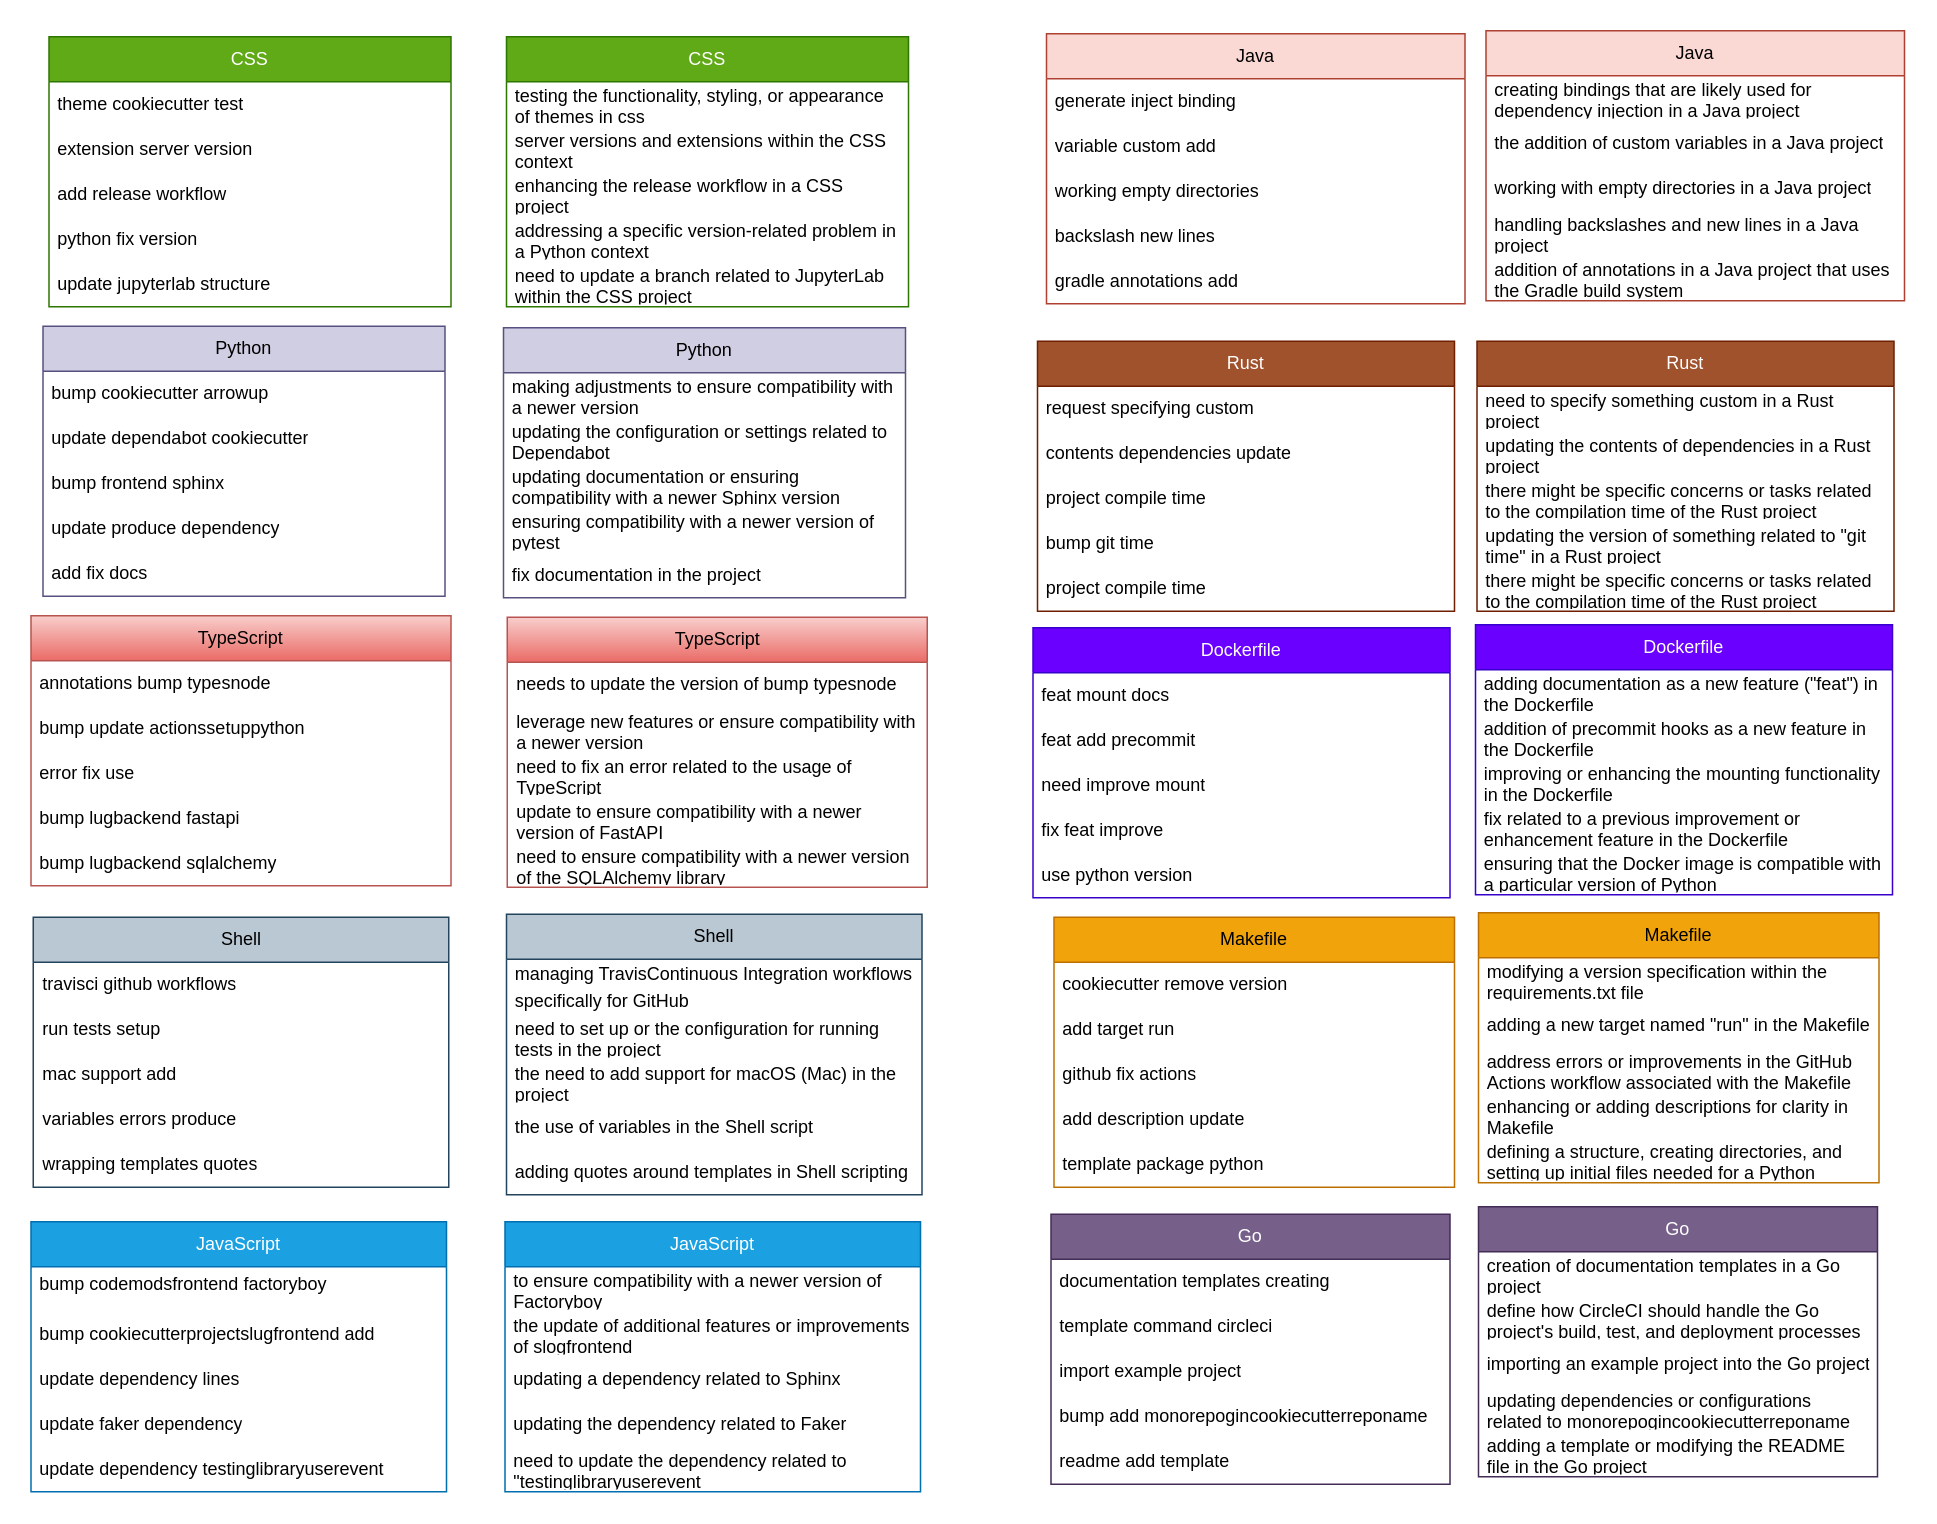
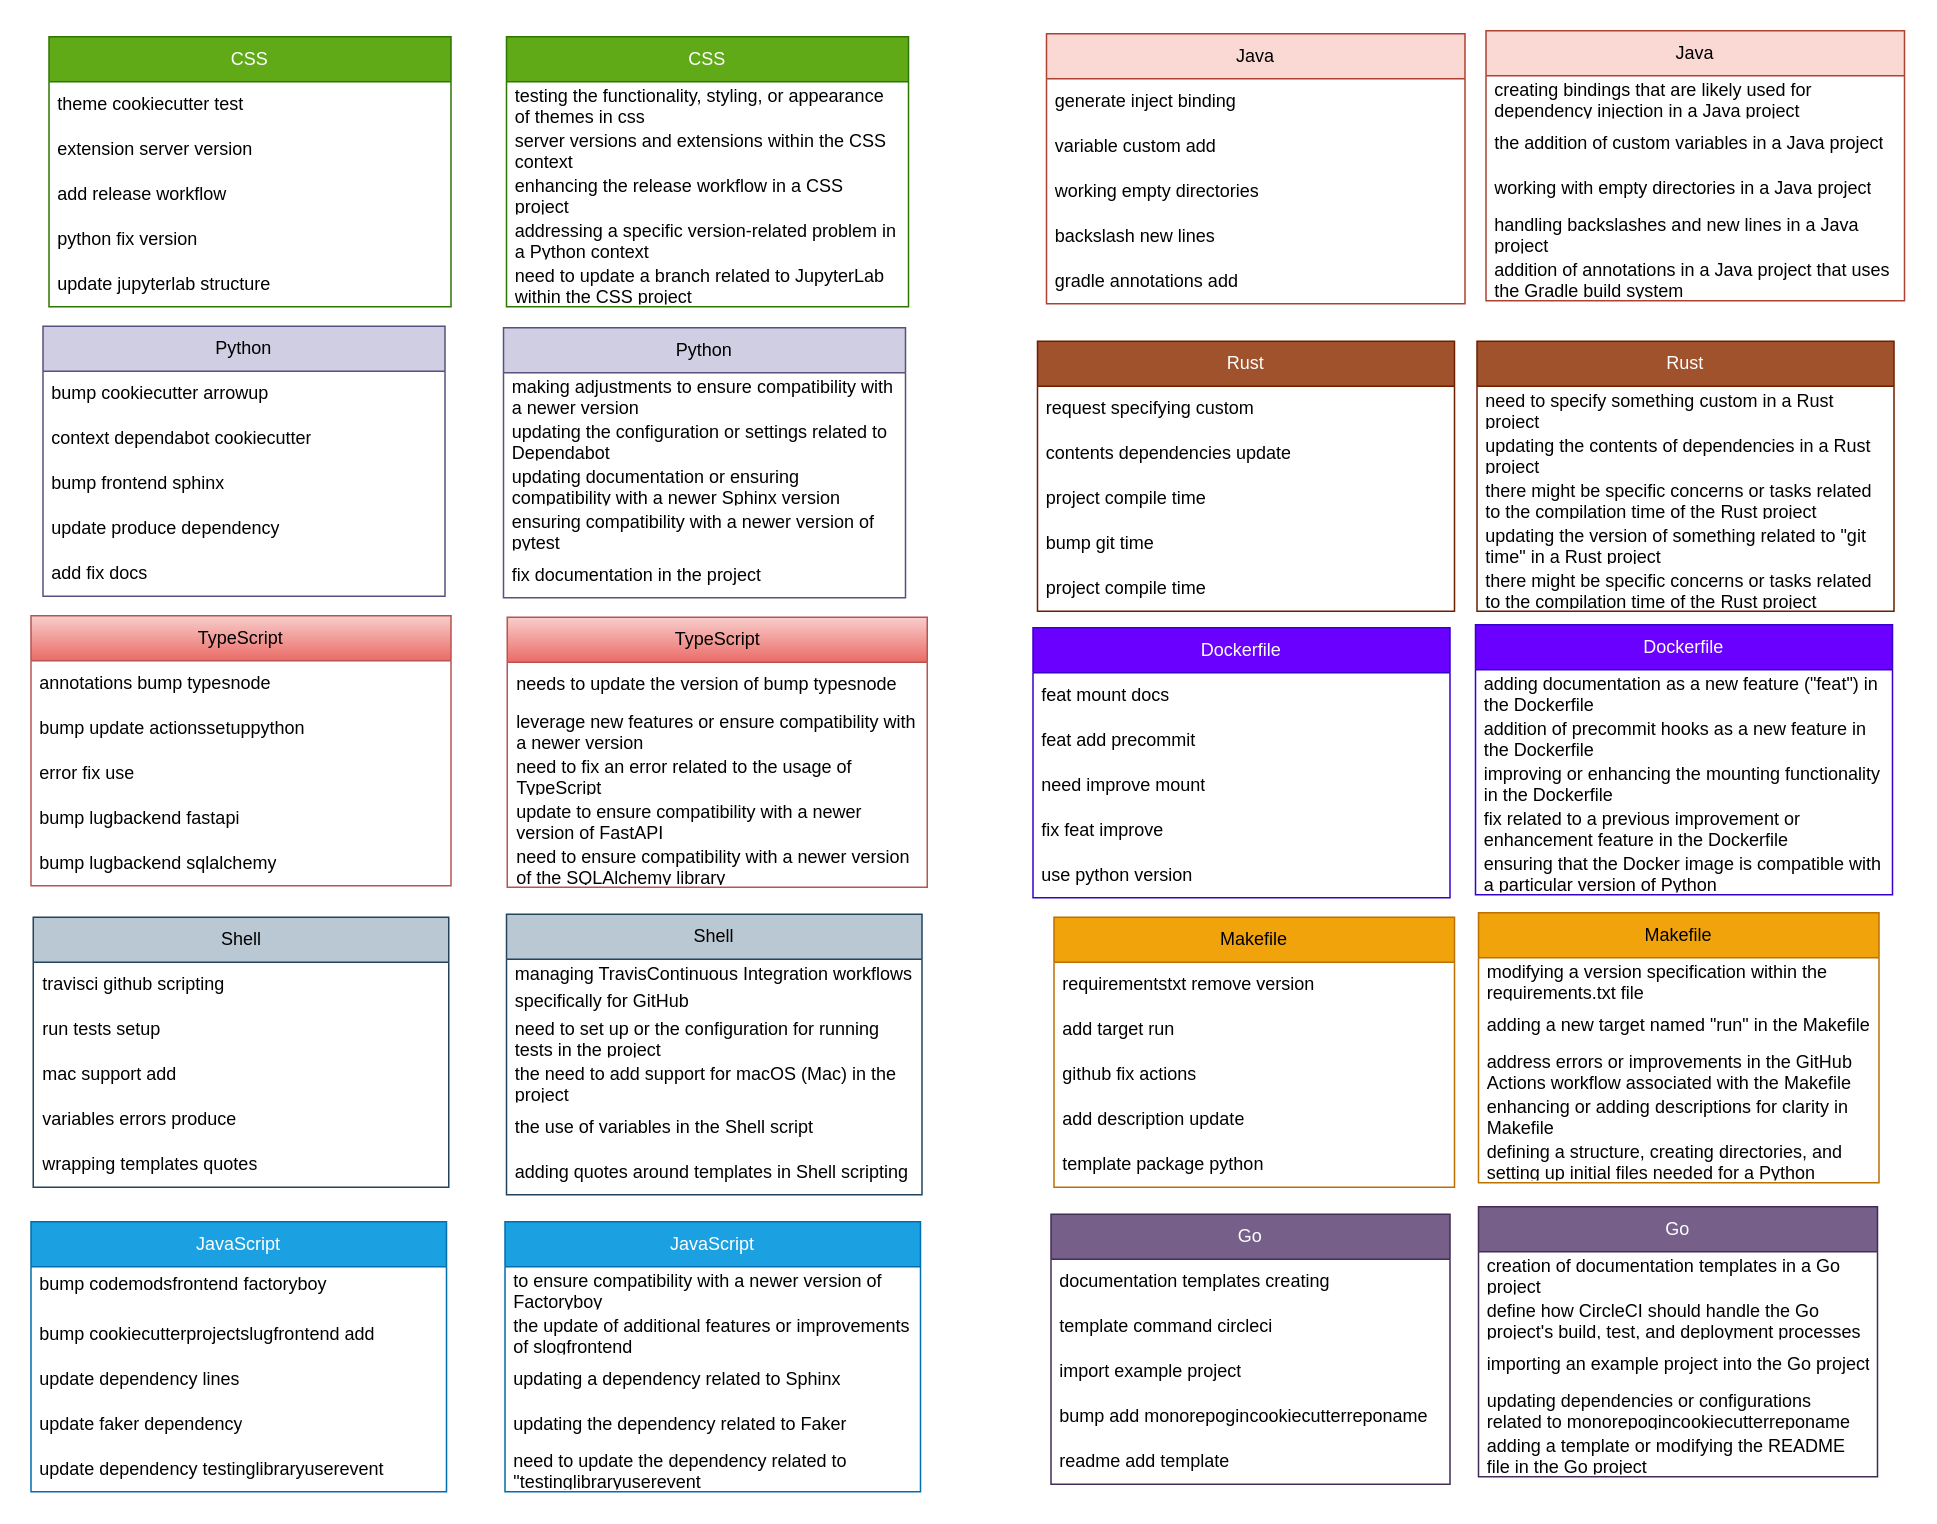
node "update dependabot cookiecutter": label "update dependabot cookiecutter" -> "context dependabot cookiecutter"
node "travisci github workflows": label "travisci github workflows" -> "travisci github scripting"
node "cookiecutter remove version": label "cookiecutter remove version" -> "requirementstxt remove version"
